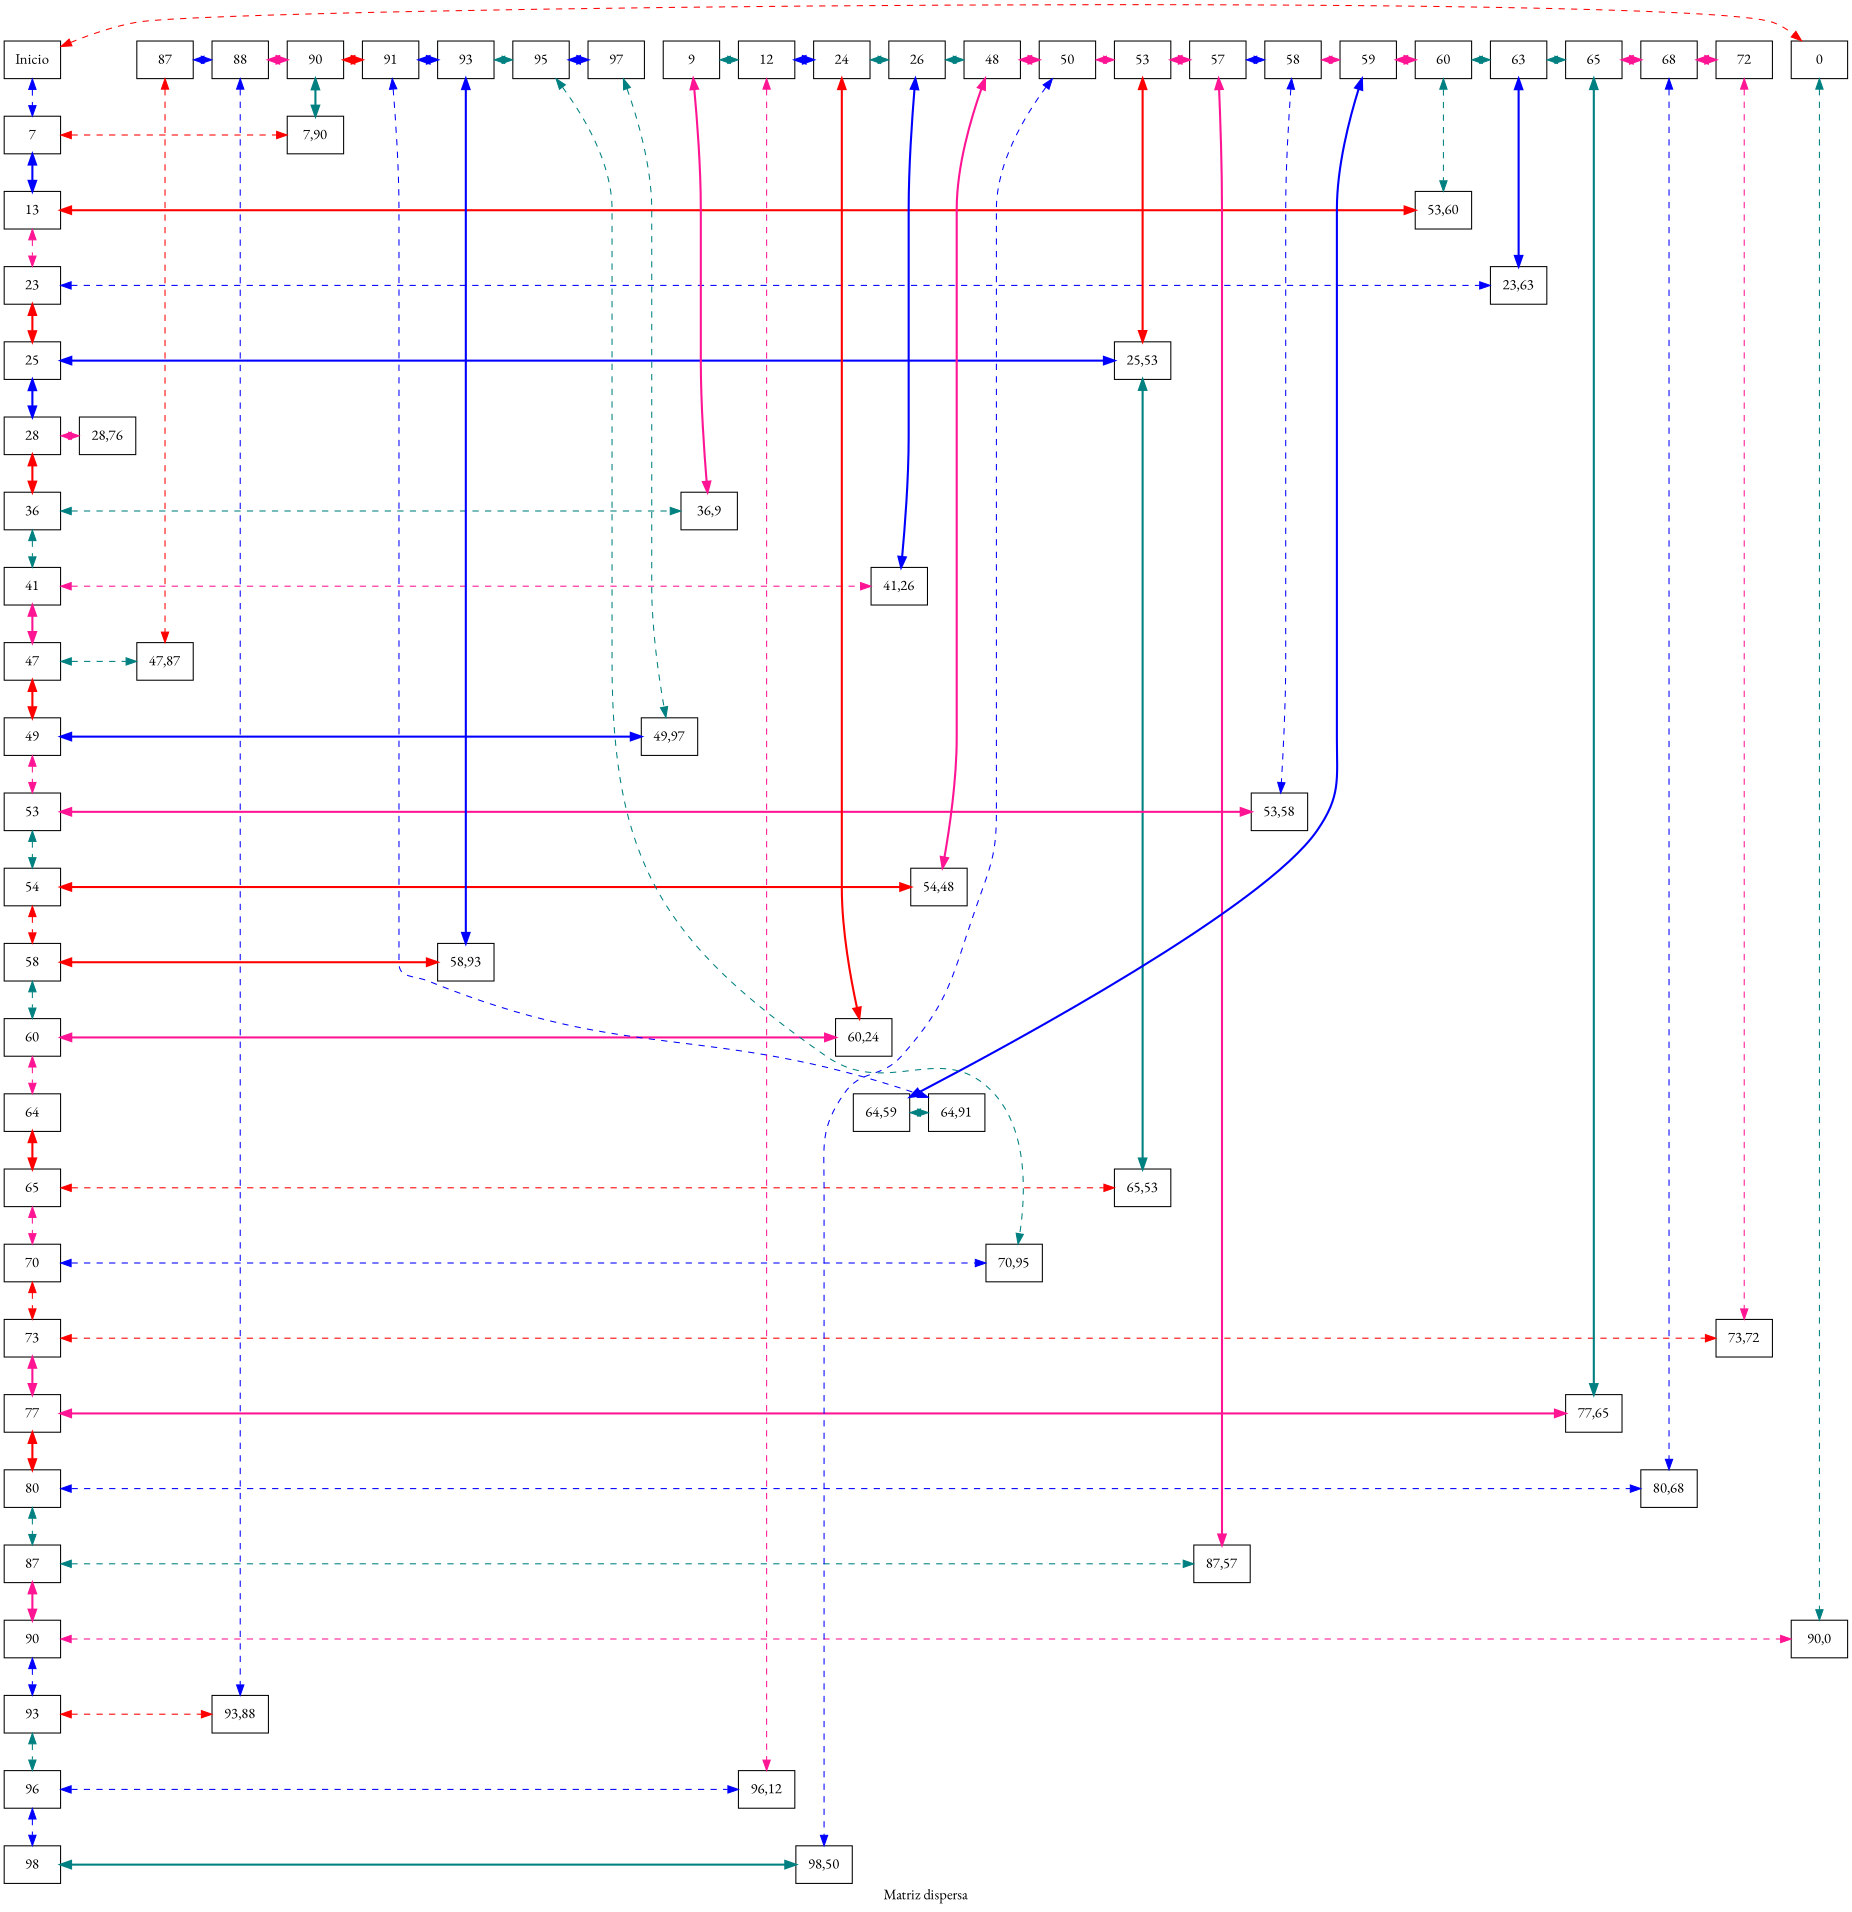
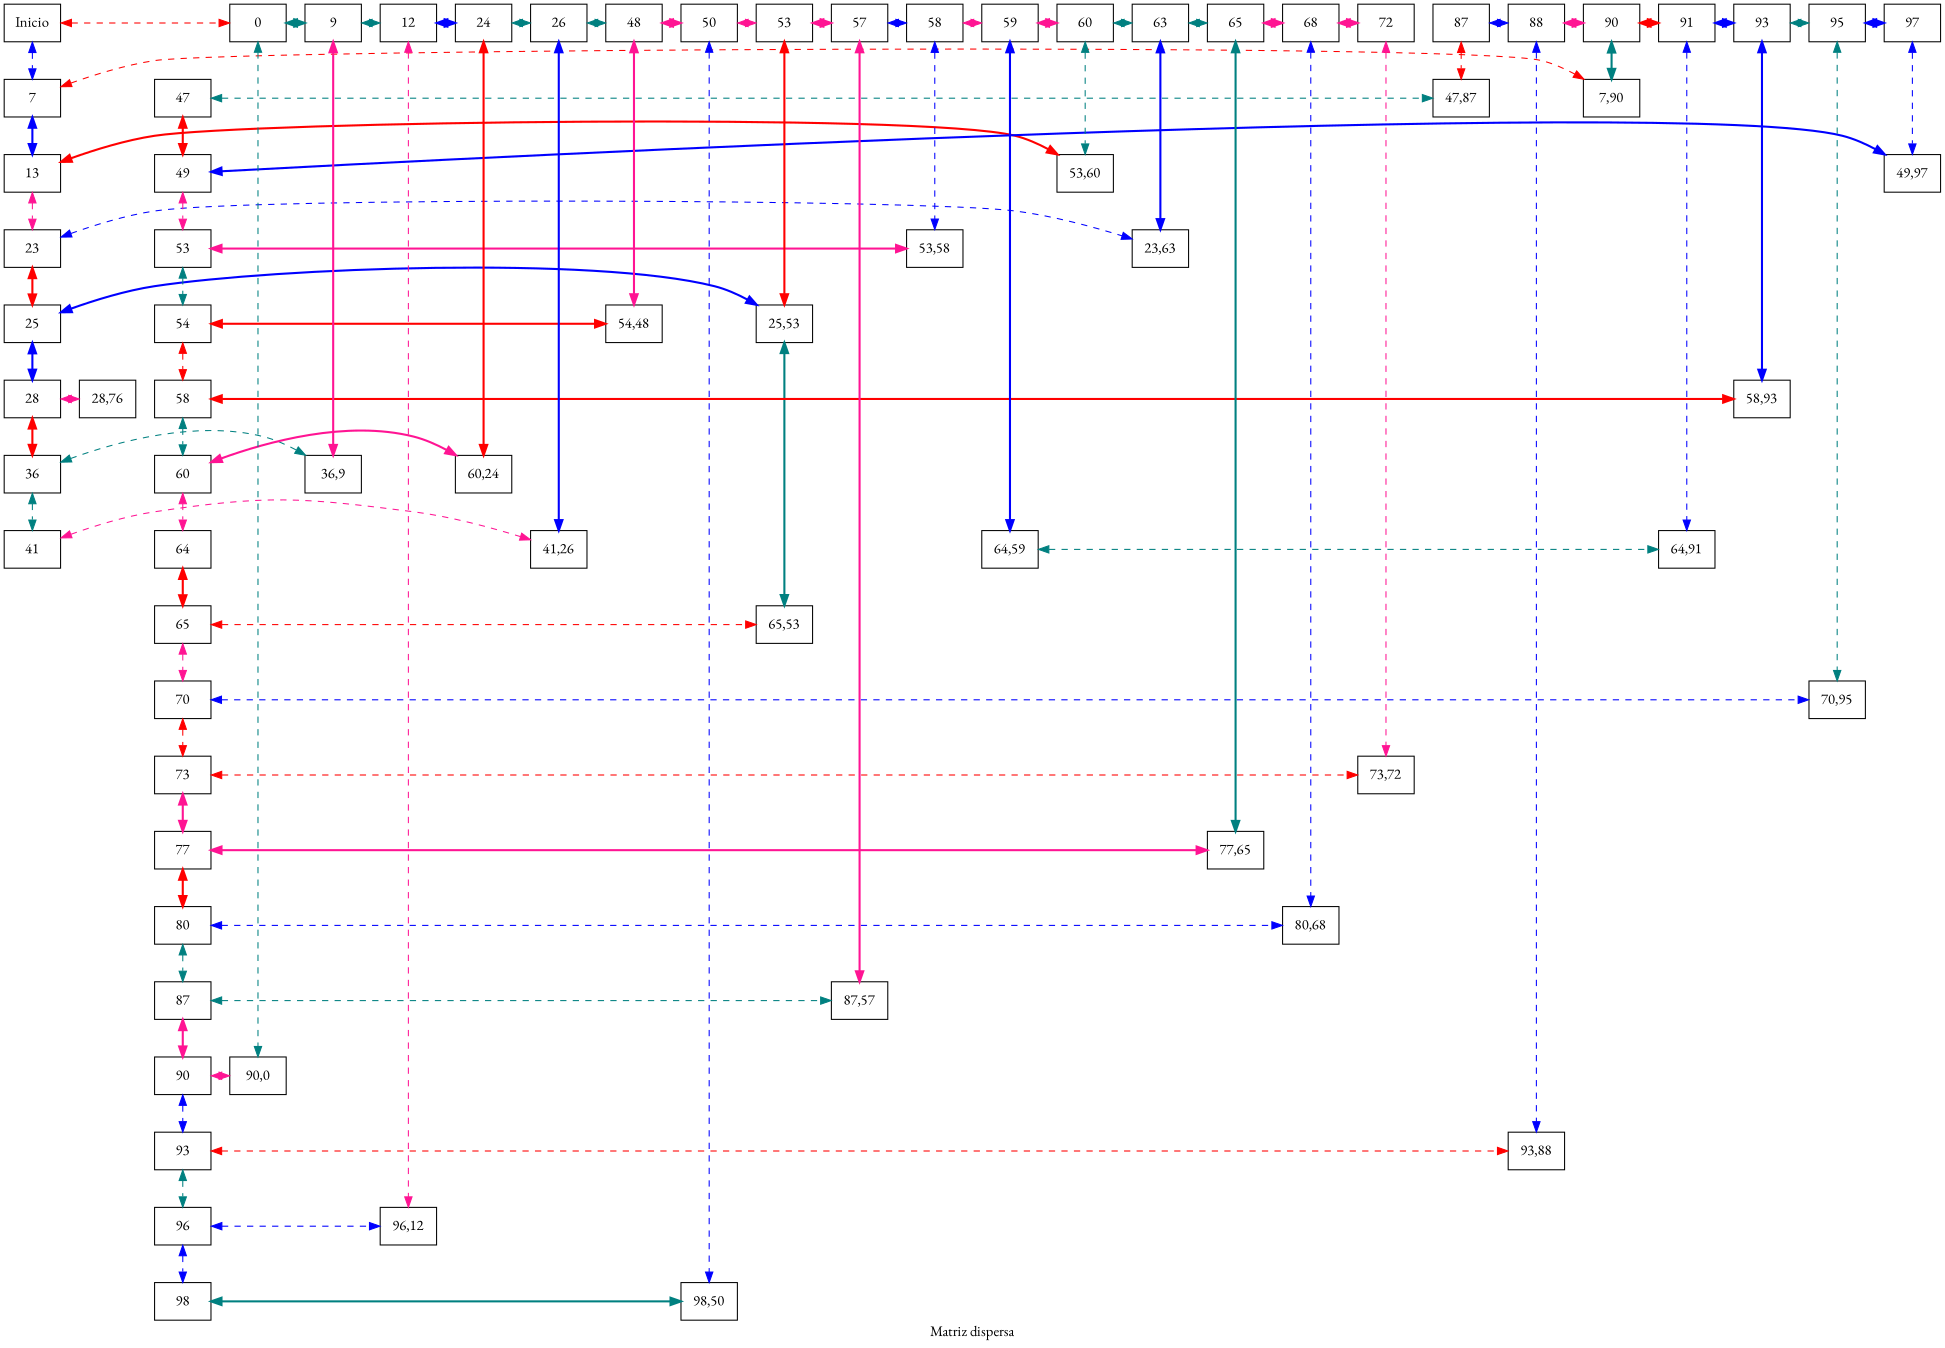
edge "0" -- "9": added
edge "97" -- "49,97": color teal -> blue
edge "41" -- "47": removed
